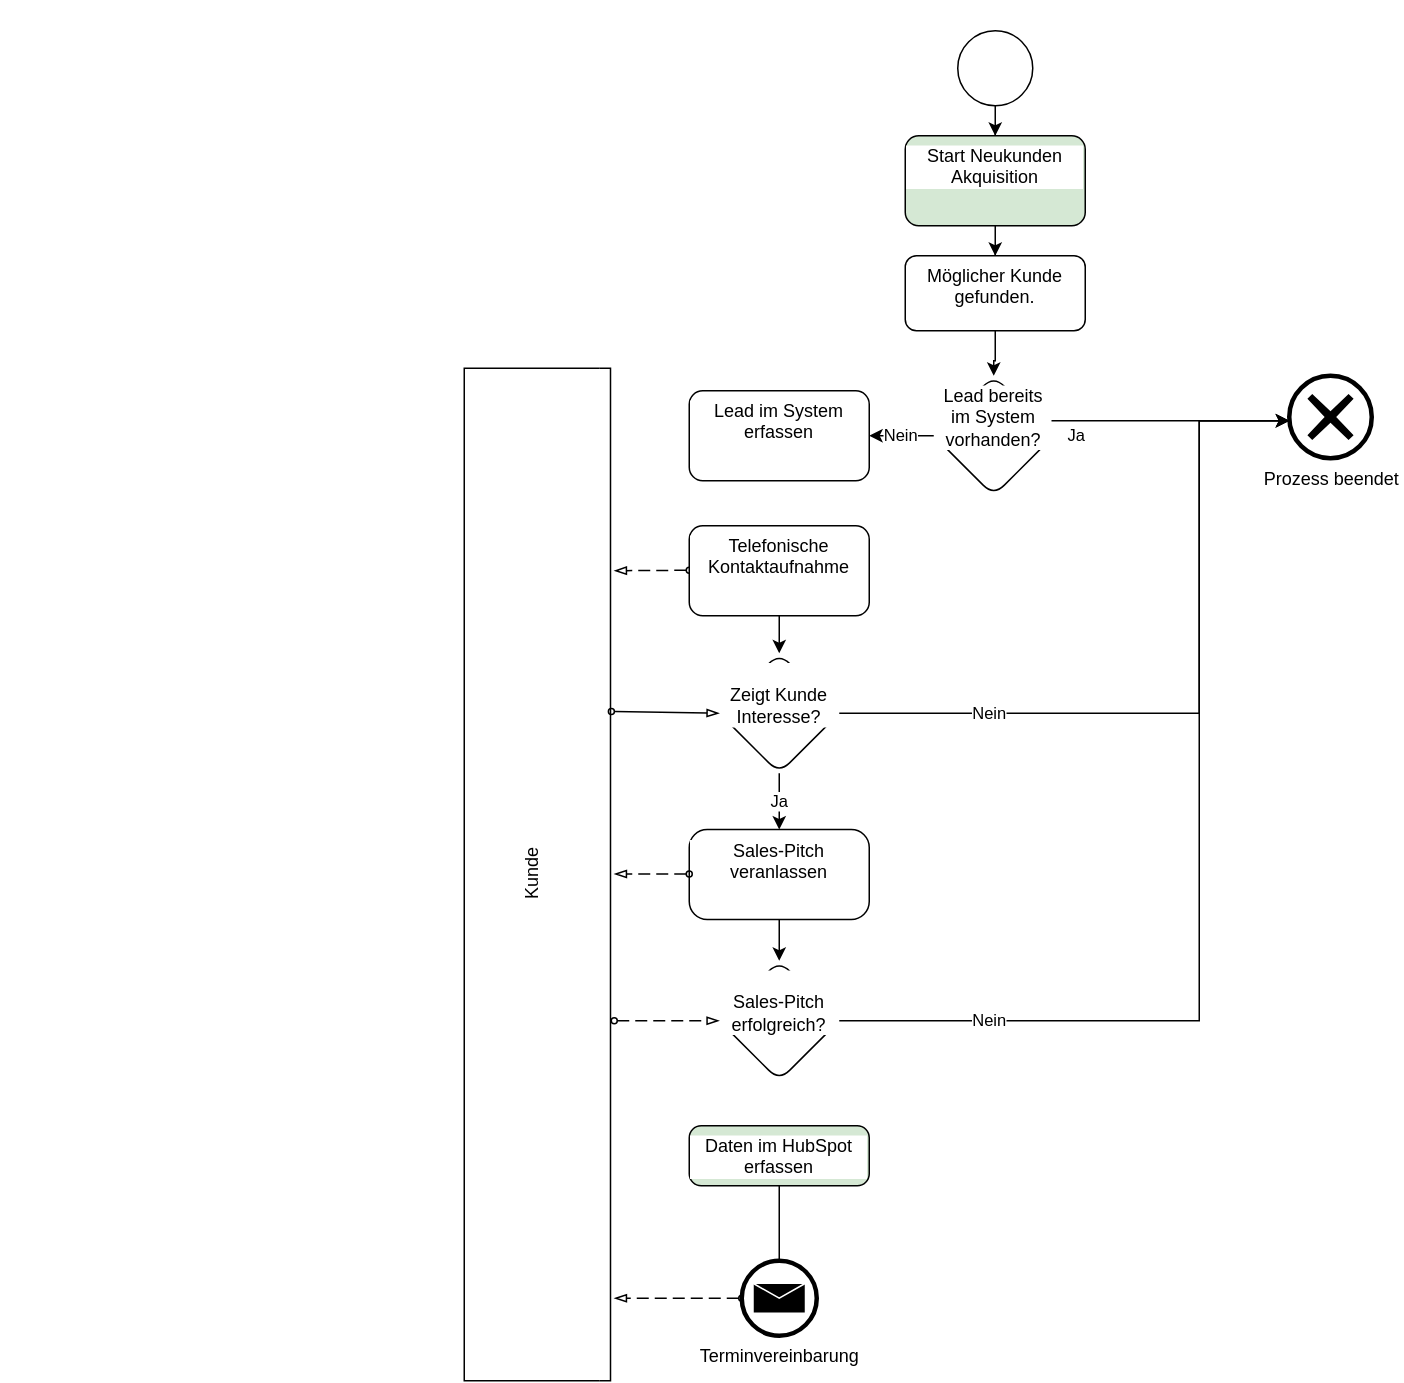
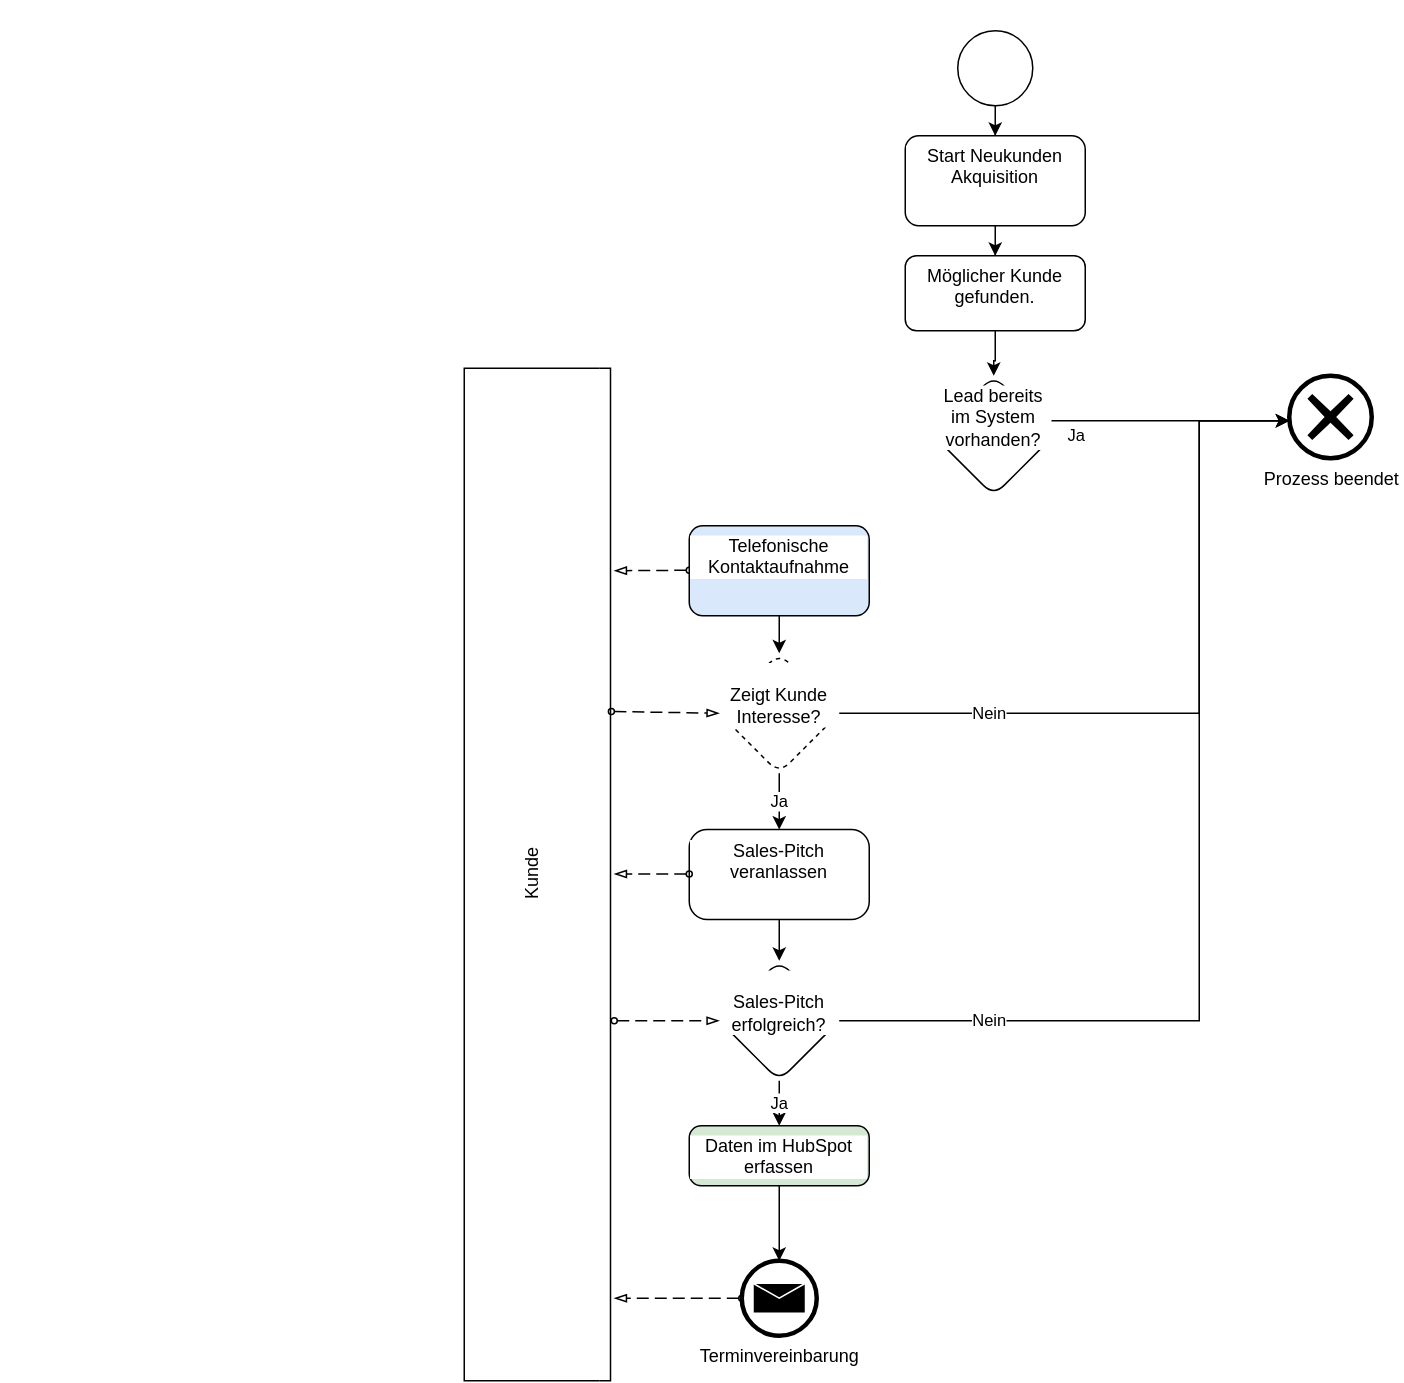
node "Start Neukunden Akquisition": fillcolor #d5e8d4 -> #ffffff
node "Lead im System erfassen": removed
edge "Lead bereits im System vorhanden?" -> "Lead im System erfassen": removed, label "Nein"
node "Telefonische Kontaktaufnahme": fillcolor #ffffff -> #dae8fc
edge "Zeigt Kunde Interesse?" -- "Kunde": style solid -> dashed
node "Zeigt Kunde Interesse?": style solid -> dashed
edge "Sales-Pitch erfolgreich?" -> "Daten im HubSpot erfassen": added, label "Ja"
edge "Daten im HubSpot erfassen" -- "Terminvereinbarung": arrowhead none -> classic
